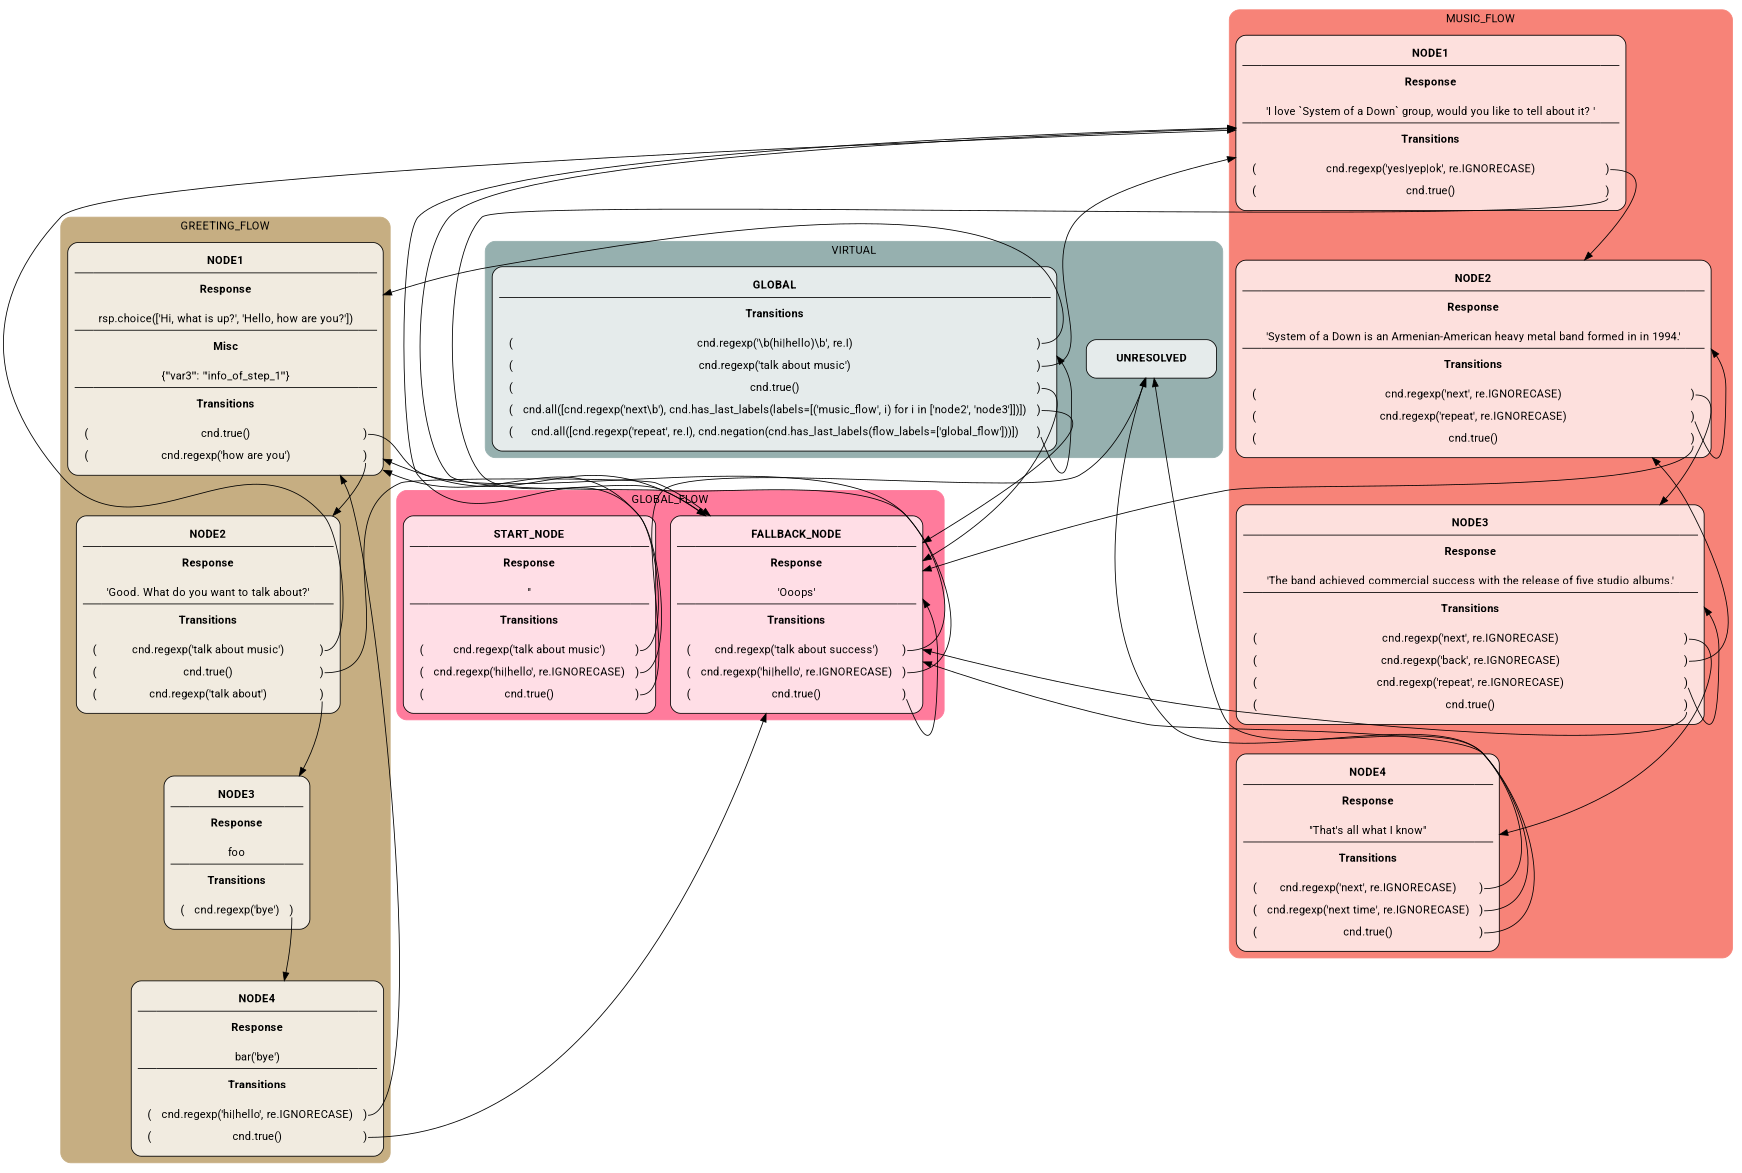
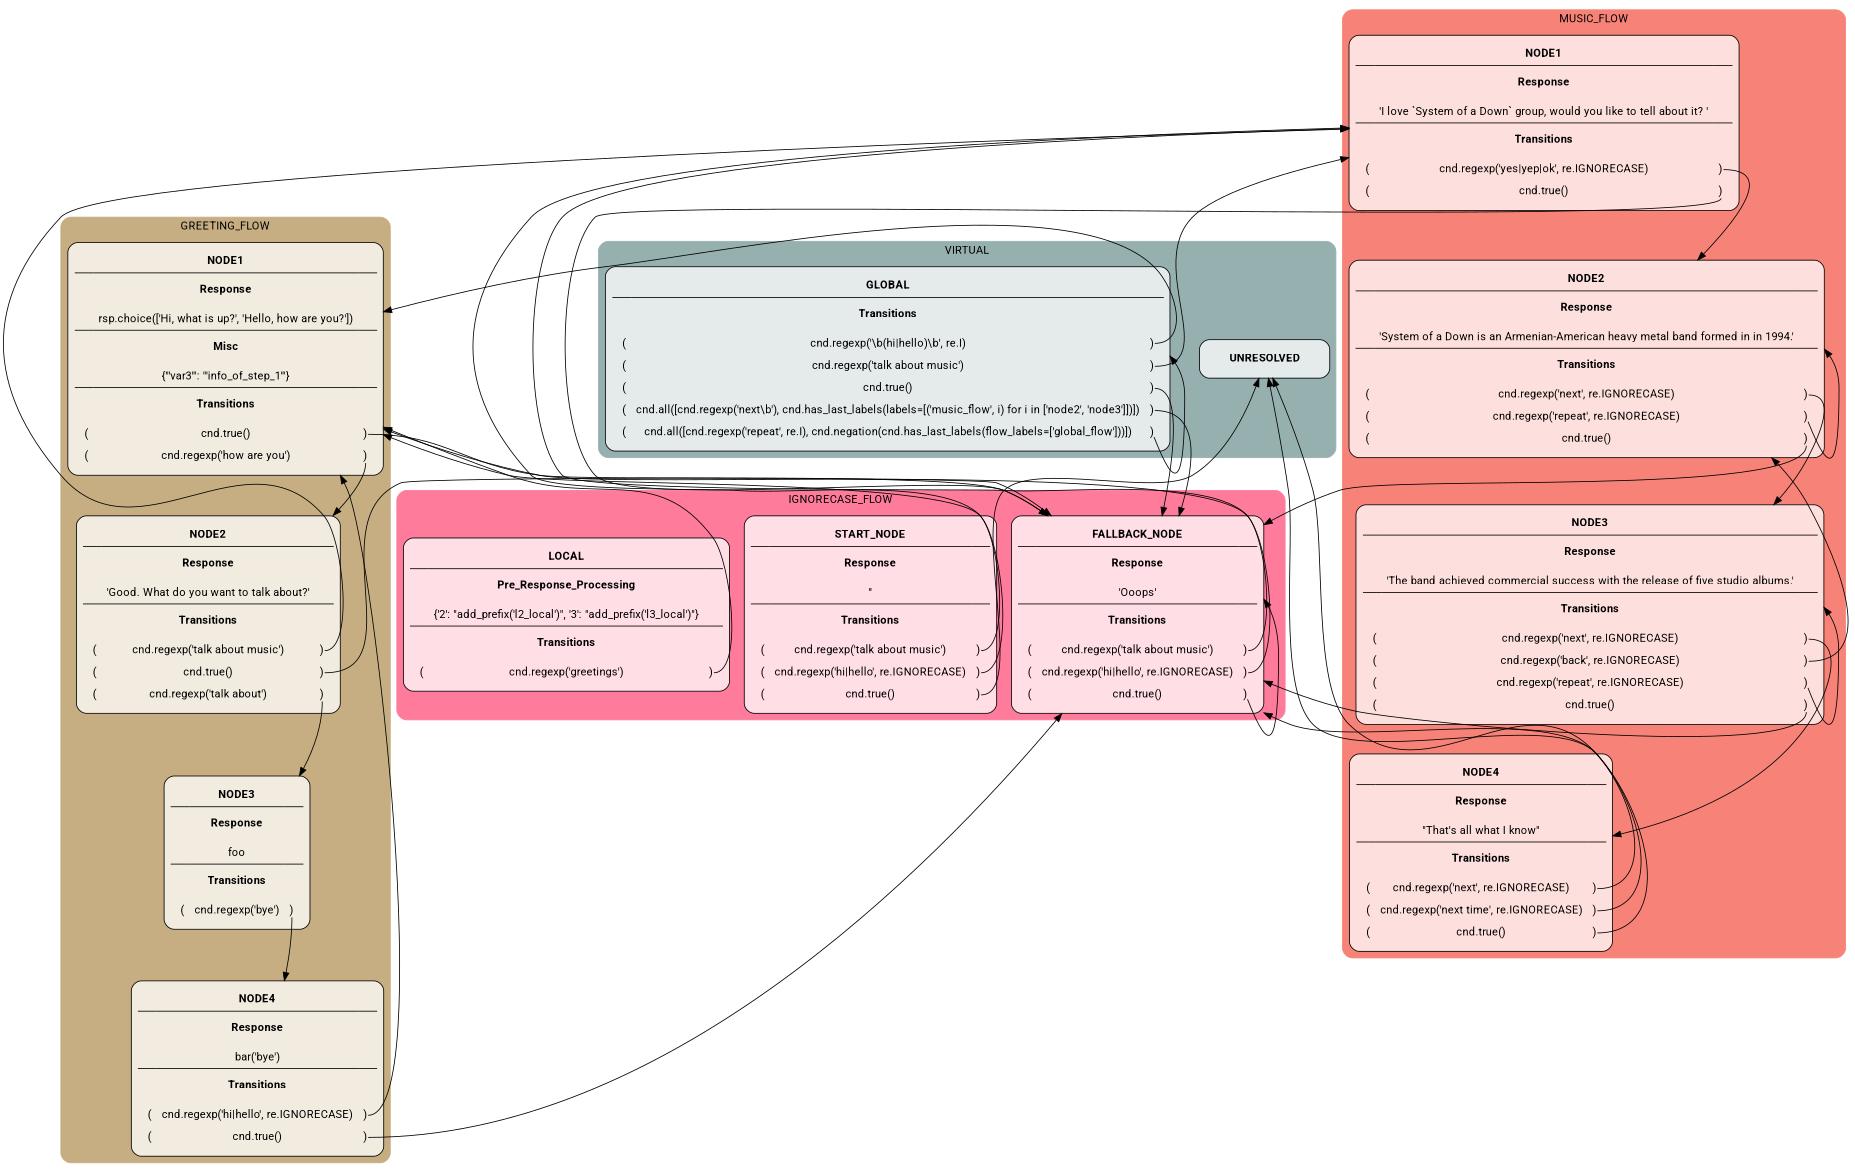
cluster "GLOBAL_FLOW": label "GLOBAL_FLOW" -> "IGNORECASE_FLOW"
node "LOCAL": added
node "FALLBACK_NODE": text "cnd.regexp('talk about success')" -> "cnd.regexp('talk about music')"
